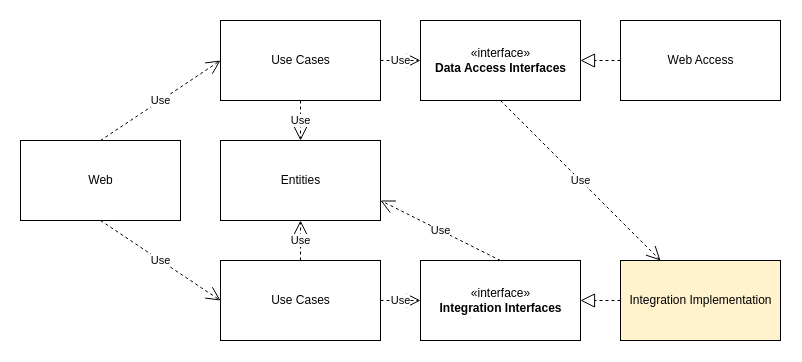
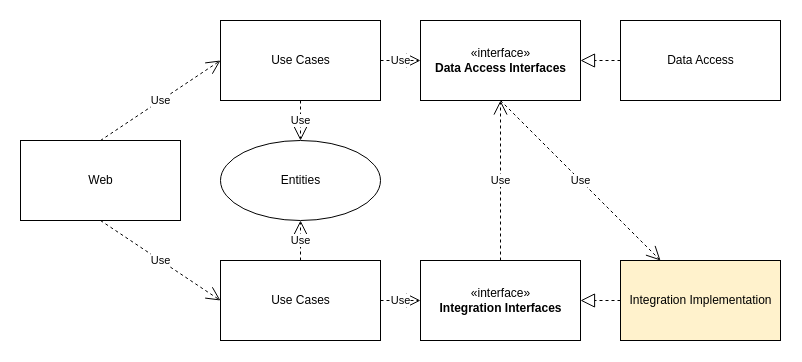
node "Web Access": label "Web Access" -> "Data Access"
node "Entities": shape rectangle -> ellipse
edge "«interface» Integration Interfaces" -> "Entities": now "«interface» Integration Interfaces" -> "«interface» Data Access Interfaces"
